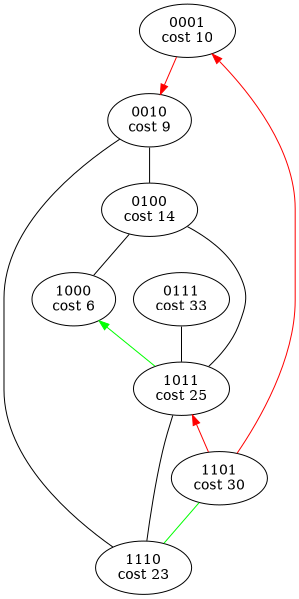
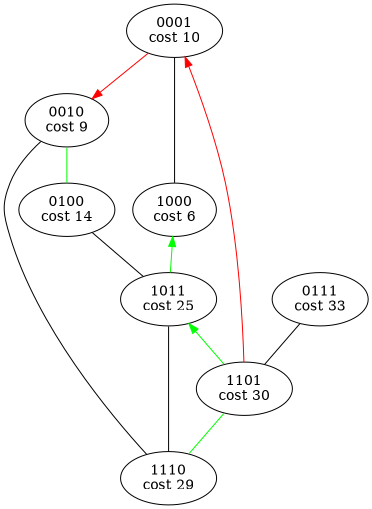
edge "0010 cost 9" -- "0100 cost 14": color black -> green
edge "0100 cost 14" -- "1000 cost 6": now "0001 cost 10" -- "1000 cost 6"
edge "0111 cost 33" -- "1011 cost 25": now "0111 cost 33" -- "1101 cost 30"
edge "1011 cost 25" -- "1101 cost 30": color red -> green
node "1110 cost 23": label "1110 cost 23" -> "1110 cost 29"
